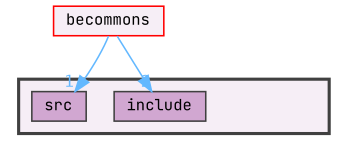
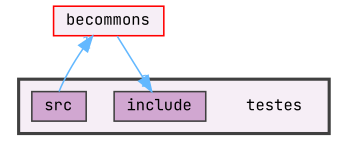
edge "becommons" -> "src": reversed
node "testes": added
